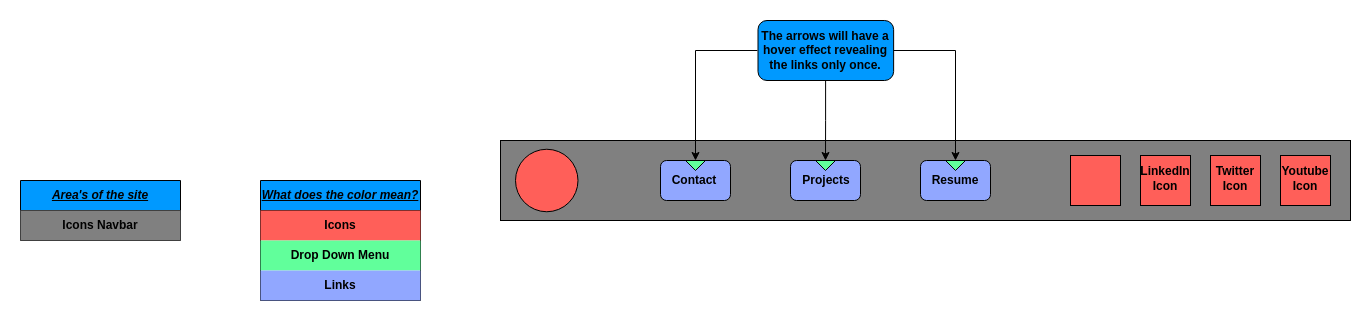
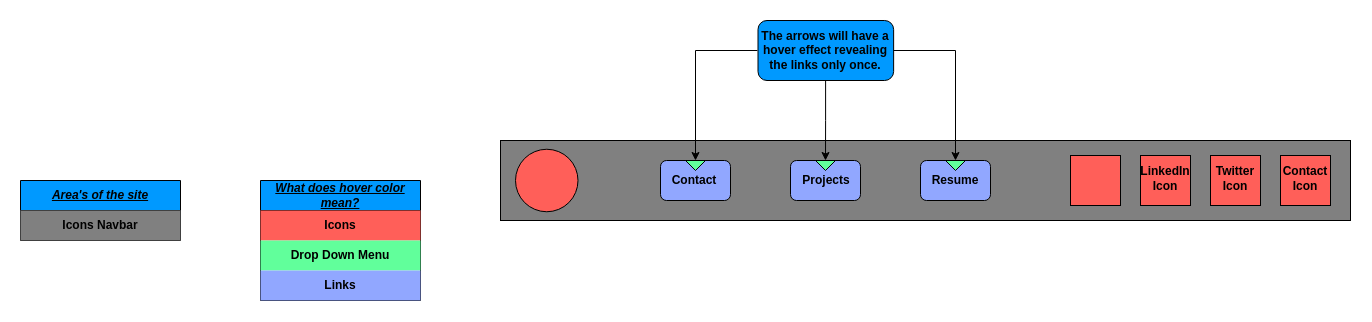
node "Youtube Icon": label "Youtube Icon" -> "Contact Icon"
node "What does the color mean?": label "What does the color mean?" -> "What does hover color mean?"
